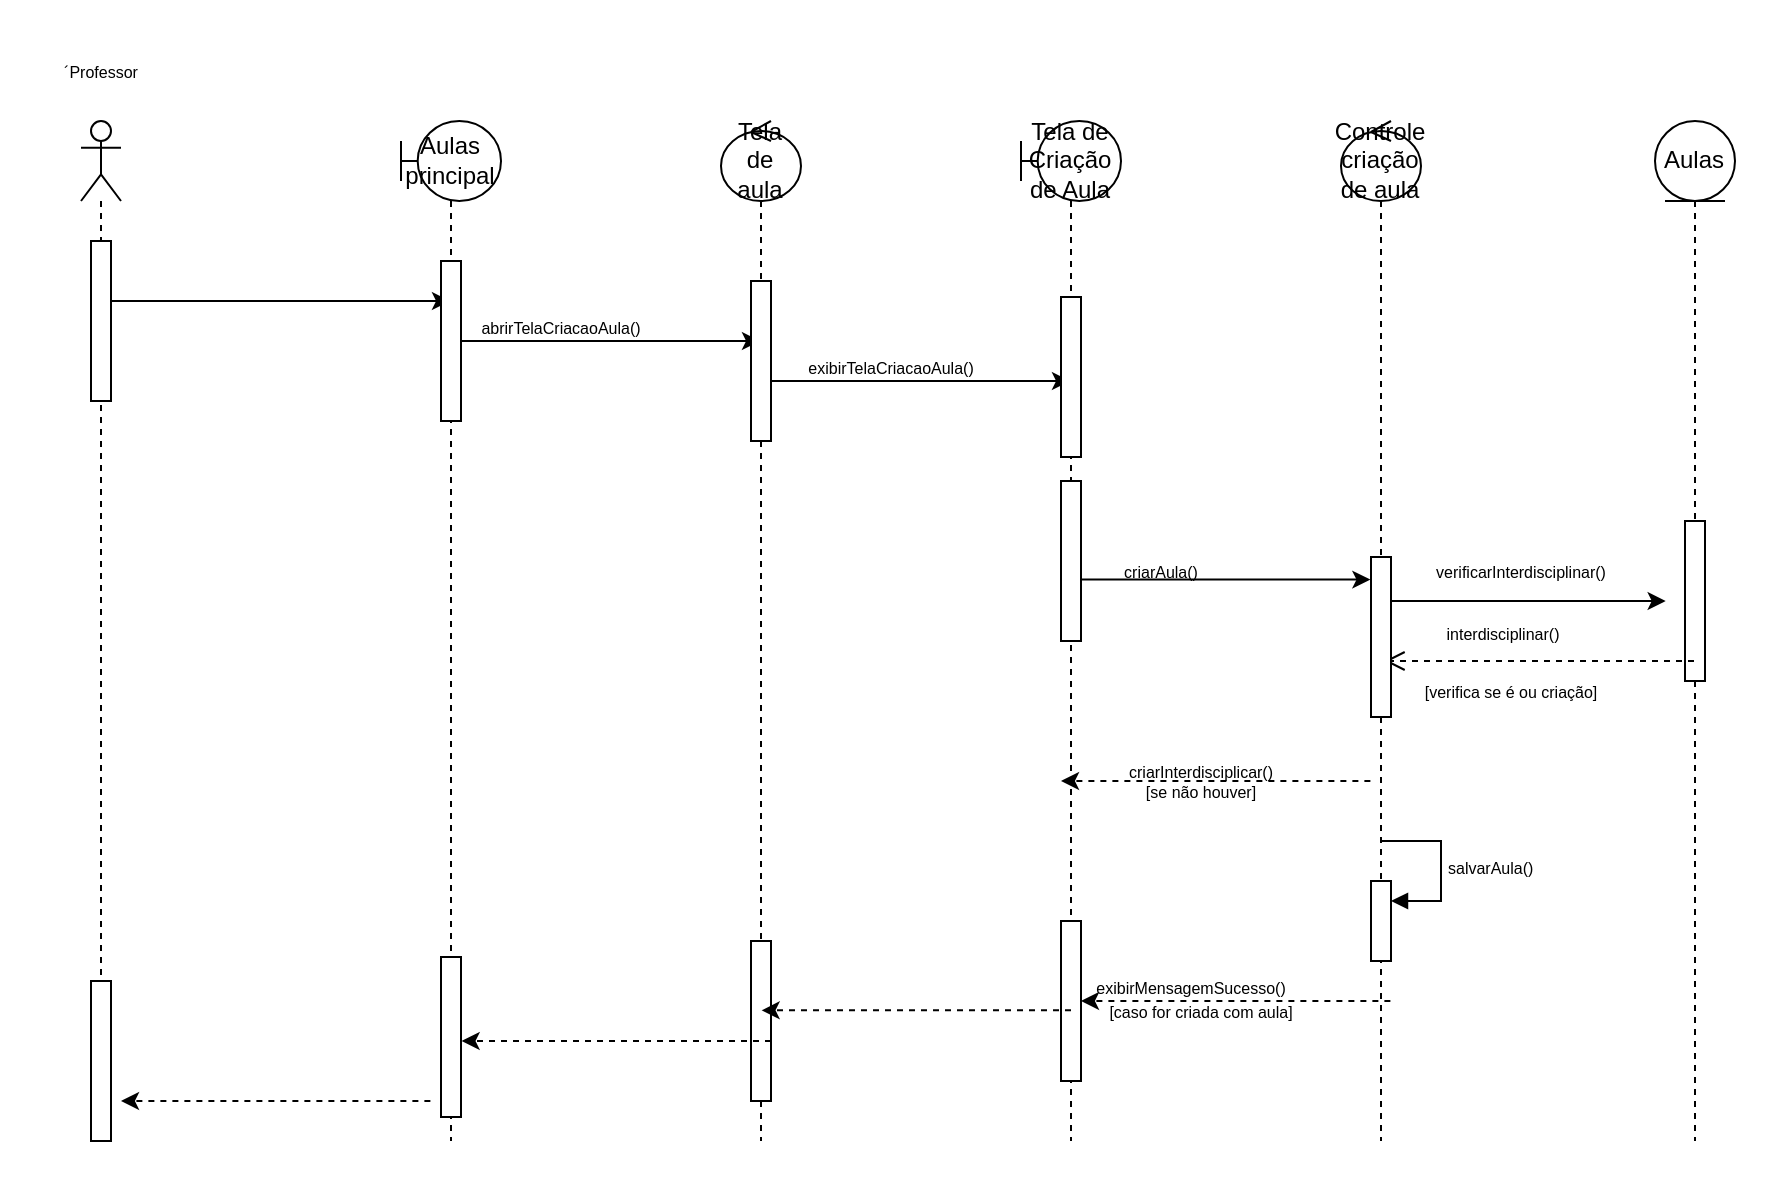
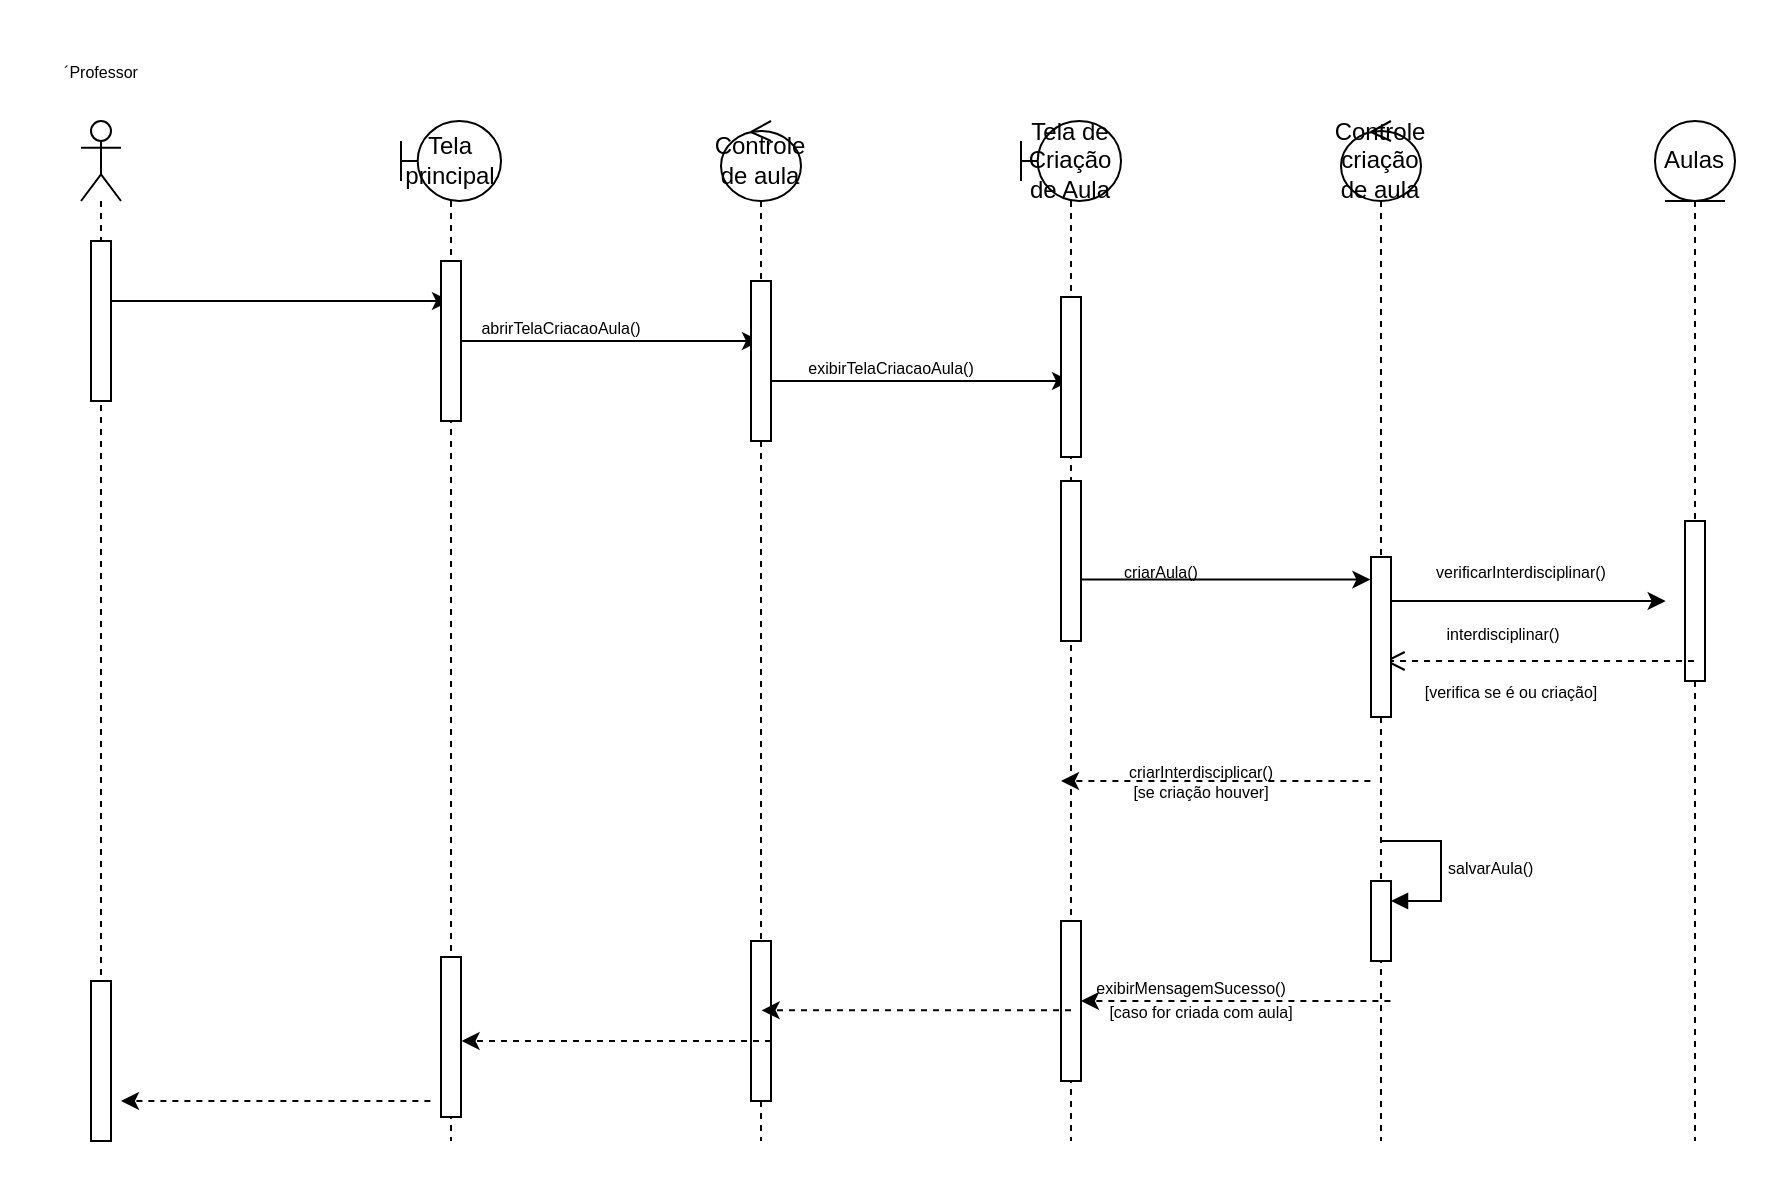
node "Aulas principal": label "Aulas principal" -> "Tela principal"
node "Tela de aula": label "Tela de aula" -> "Controle de aula"
node "[se não houver]": label "[se não houver]" -> "[se criação houver]"
